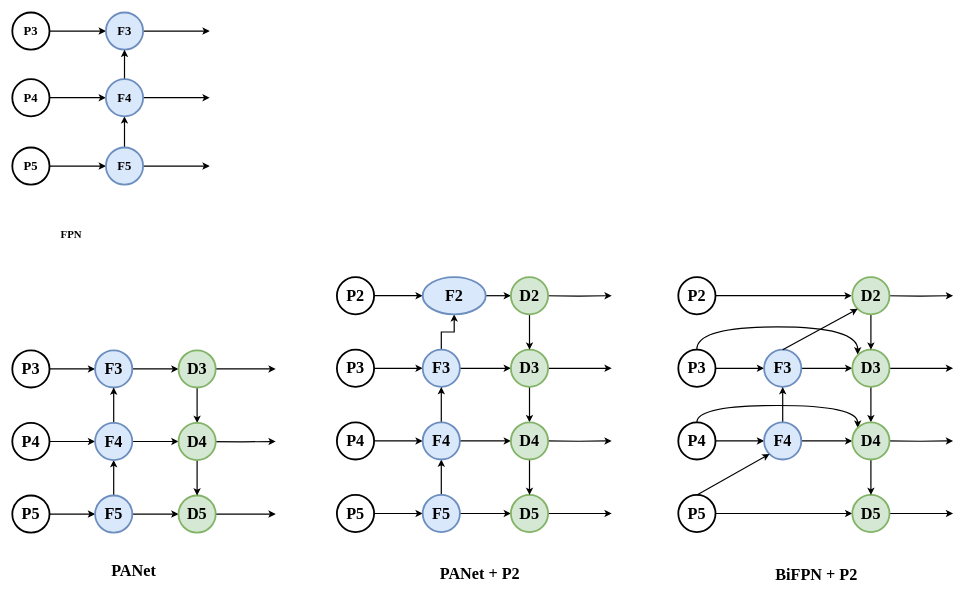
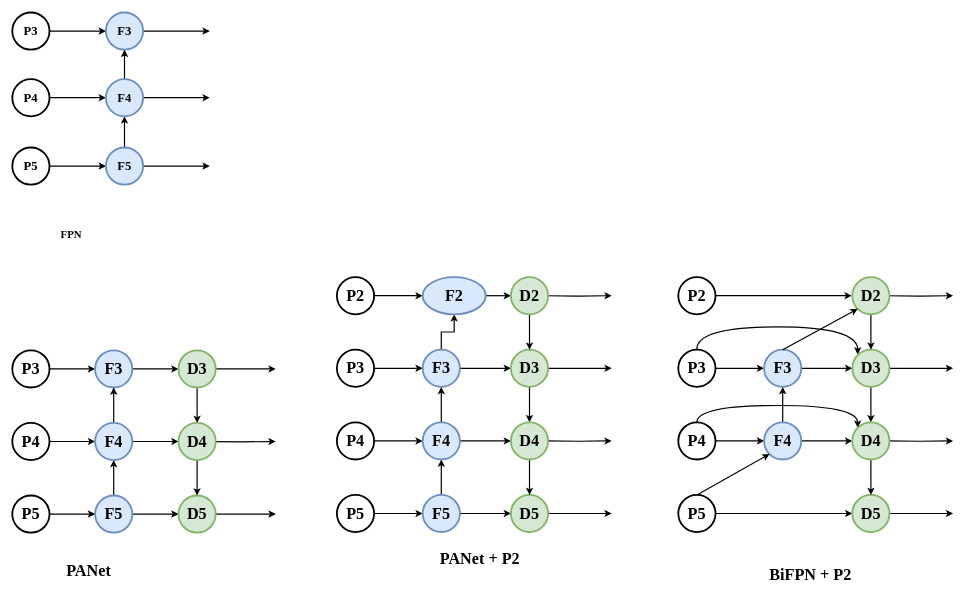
node "PANet": moved (134, 570) -> (89, 570)
node "PANet + P2": moved (479, 574) -> (479, 559)
node "BiFPN + P2": moved (816, 575) -> (810, 575)
